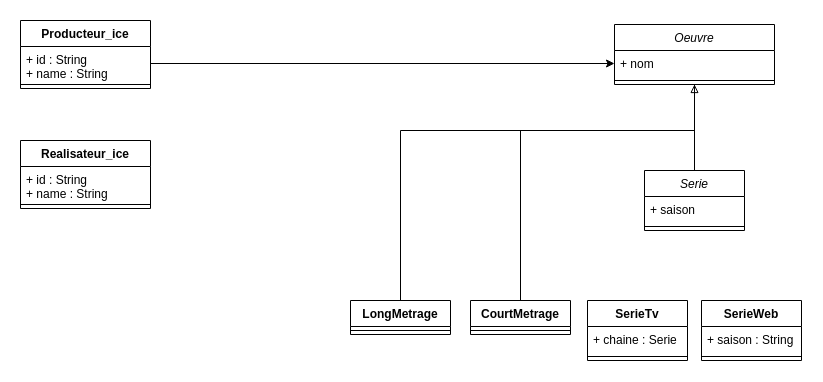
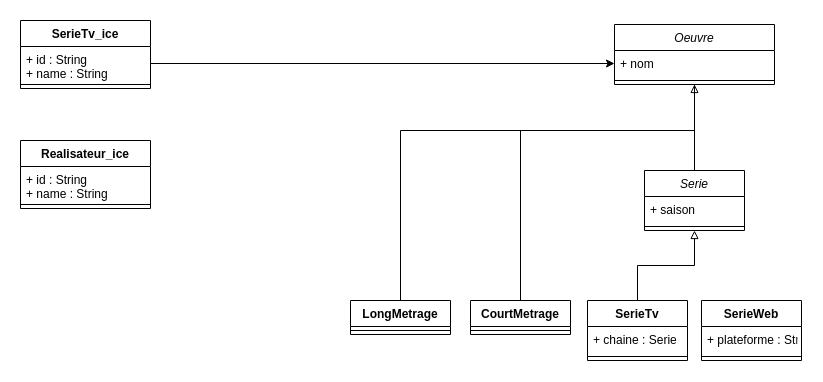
node "Producteur_ice": label "Producteur_ice" -> "SerieTv_ice"
edge "SerieTv" -> "Serie": added
node "+ saison : String": label "+ saison : String" -> "+ plateforme : String"
